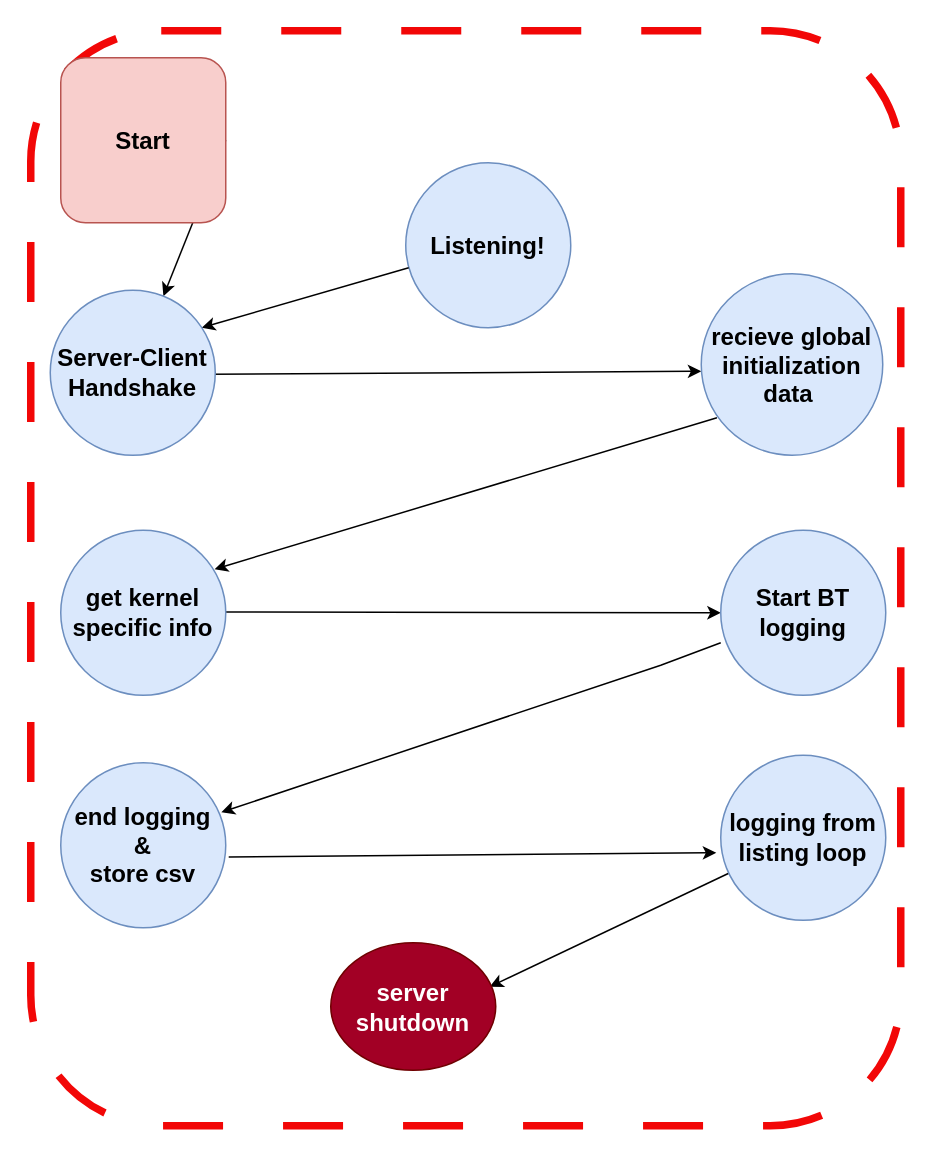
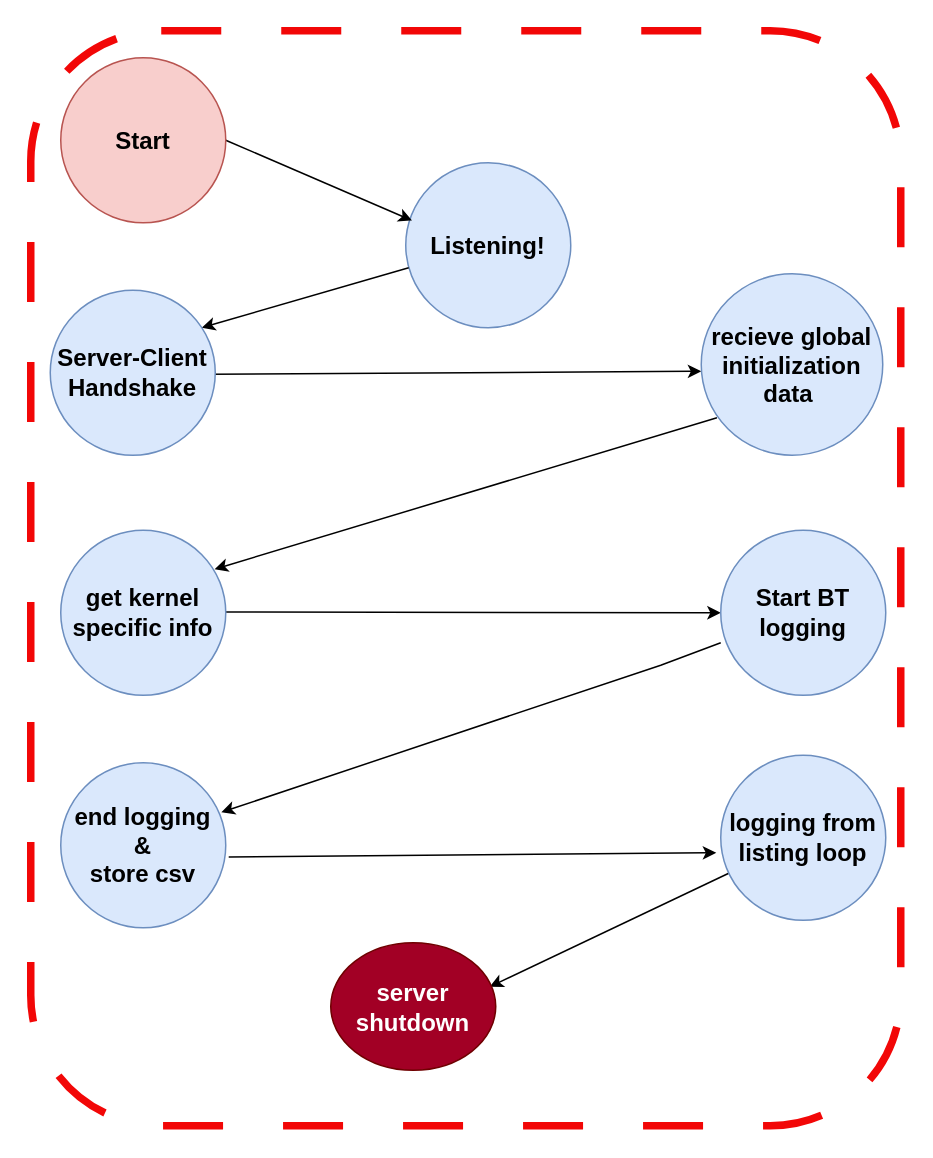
node "Start": shape rounded rectangle -> ellipse
edge "Start" -> "Server-Client Handshake": now "Start" -> "Listening!"
